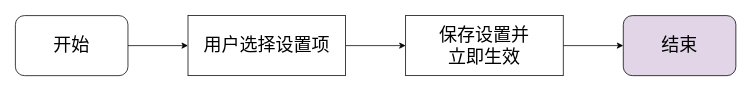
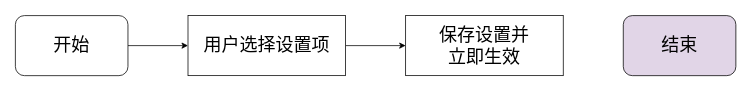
edge "保存设置并 立即生效" -> "结束": removed
